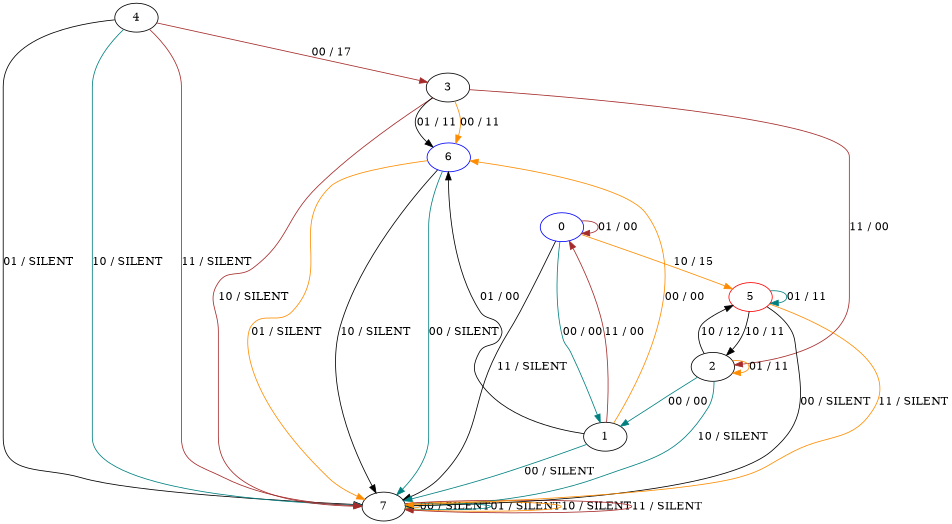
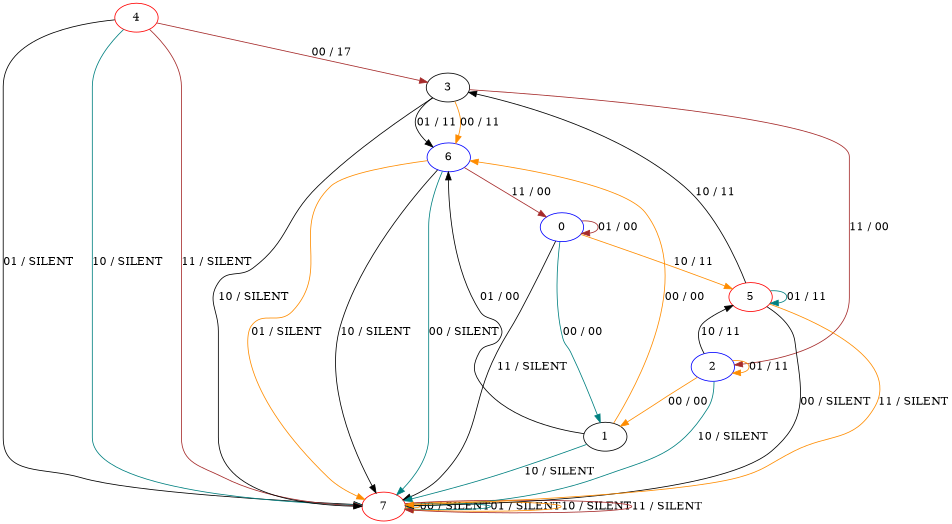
node "4": color black -> red
edge "0" -> "5": label "10 / 15" -> "10 / 11"
edge "3" -> "7": color brown -> black
edge "2" -> "5": label "10 / 12" -> "10 / 11"
edge "5" -> "2": now "5" -> "3"
edge "1" -> "0": now "6" -> "0"
node "2": color black -> blue
edge "2" -> "1": color teal -> darkorange
edge "1" -> "7": label "00 / SILENT" -> "10 / SILENT"
node "7": color black -> red
